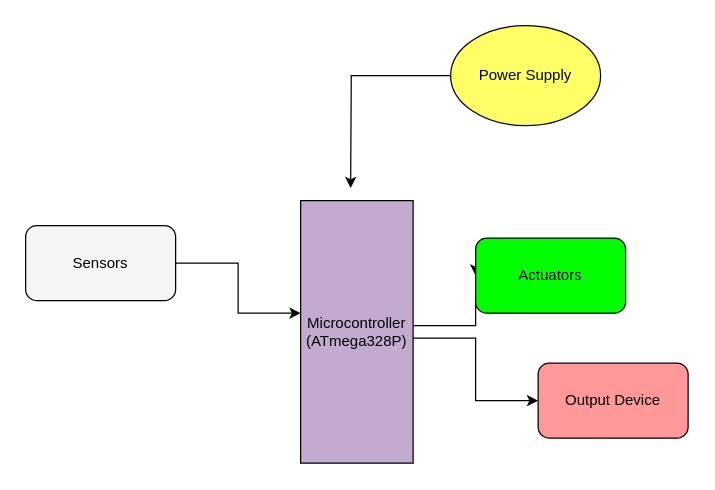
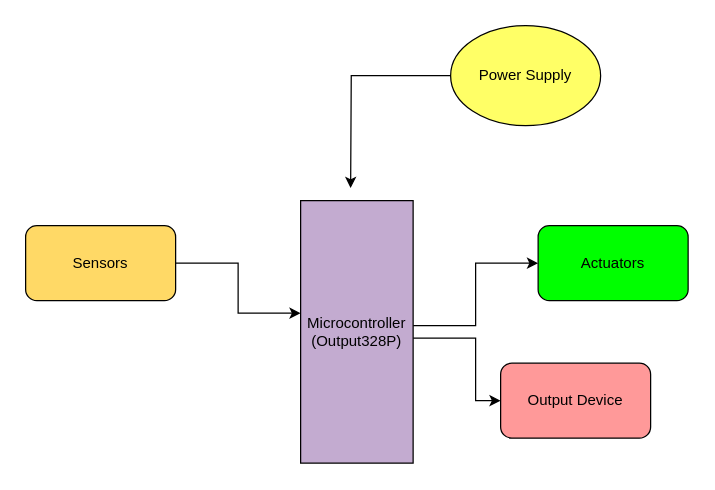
node "Sensors": fillcolor #f5f5f5 -> #ffd966
node "Actuators": moved (551, 276) -> (613, 263)
node "Microcontroller (ATmega328P)": label "Microcontroller (ATmega328P)" -> "Microcontroller (Output328P)"
node "Output Device": moved (613, 401) -> (576, 401)
